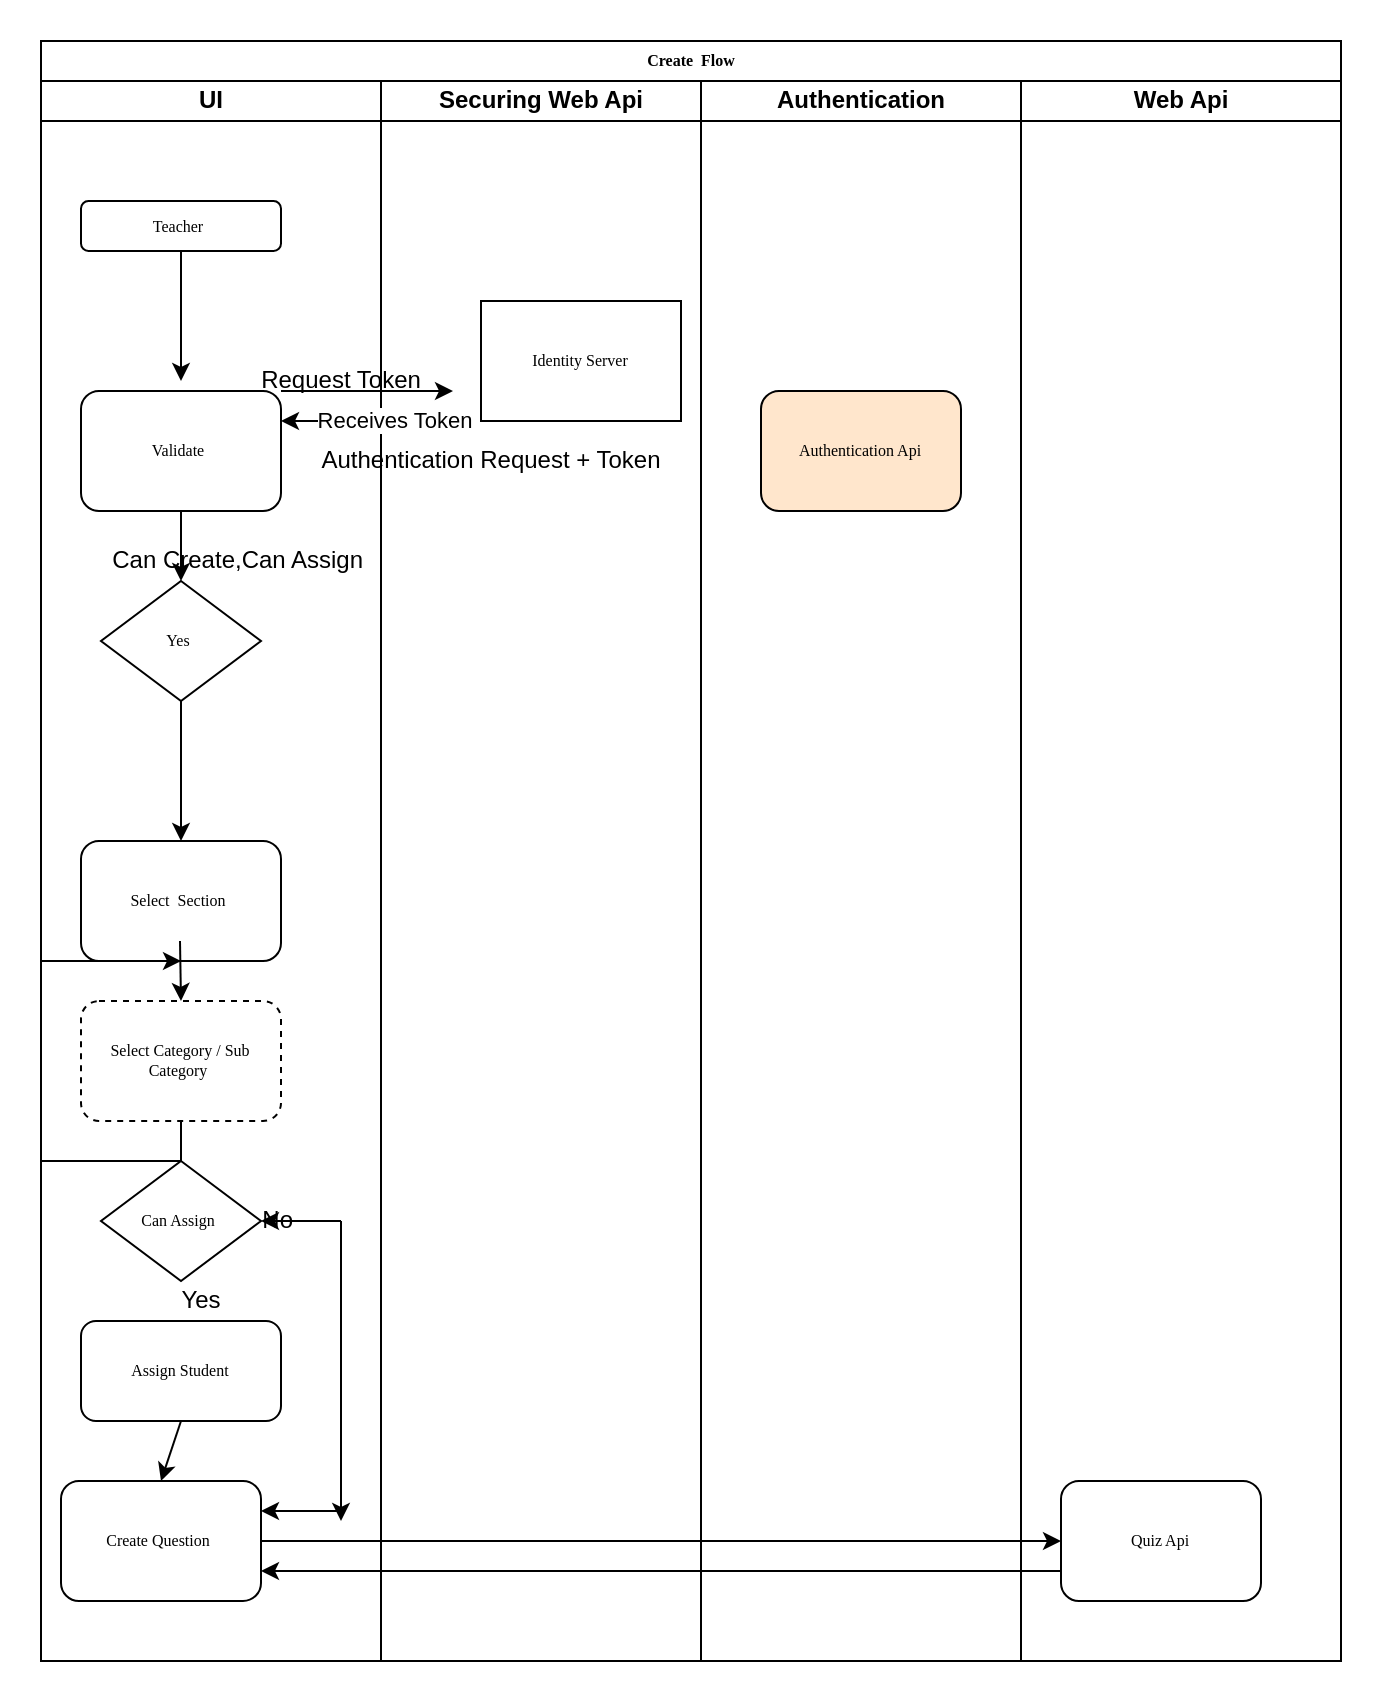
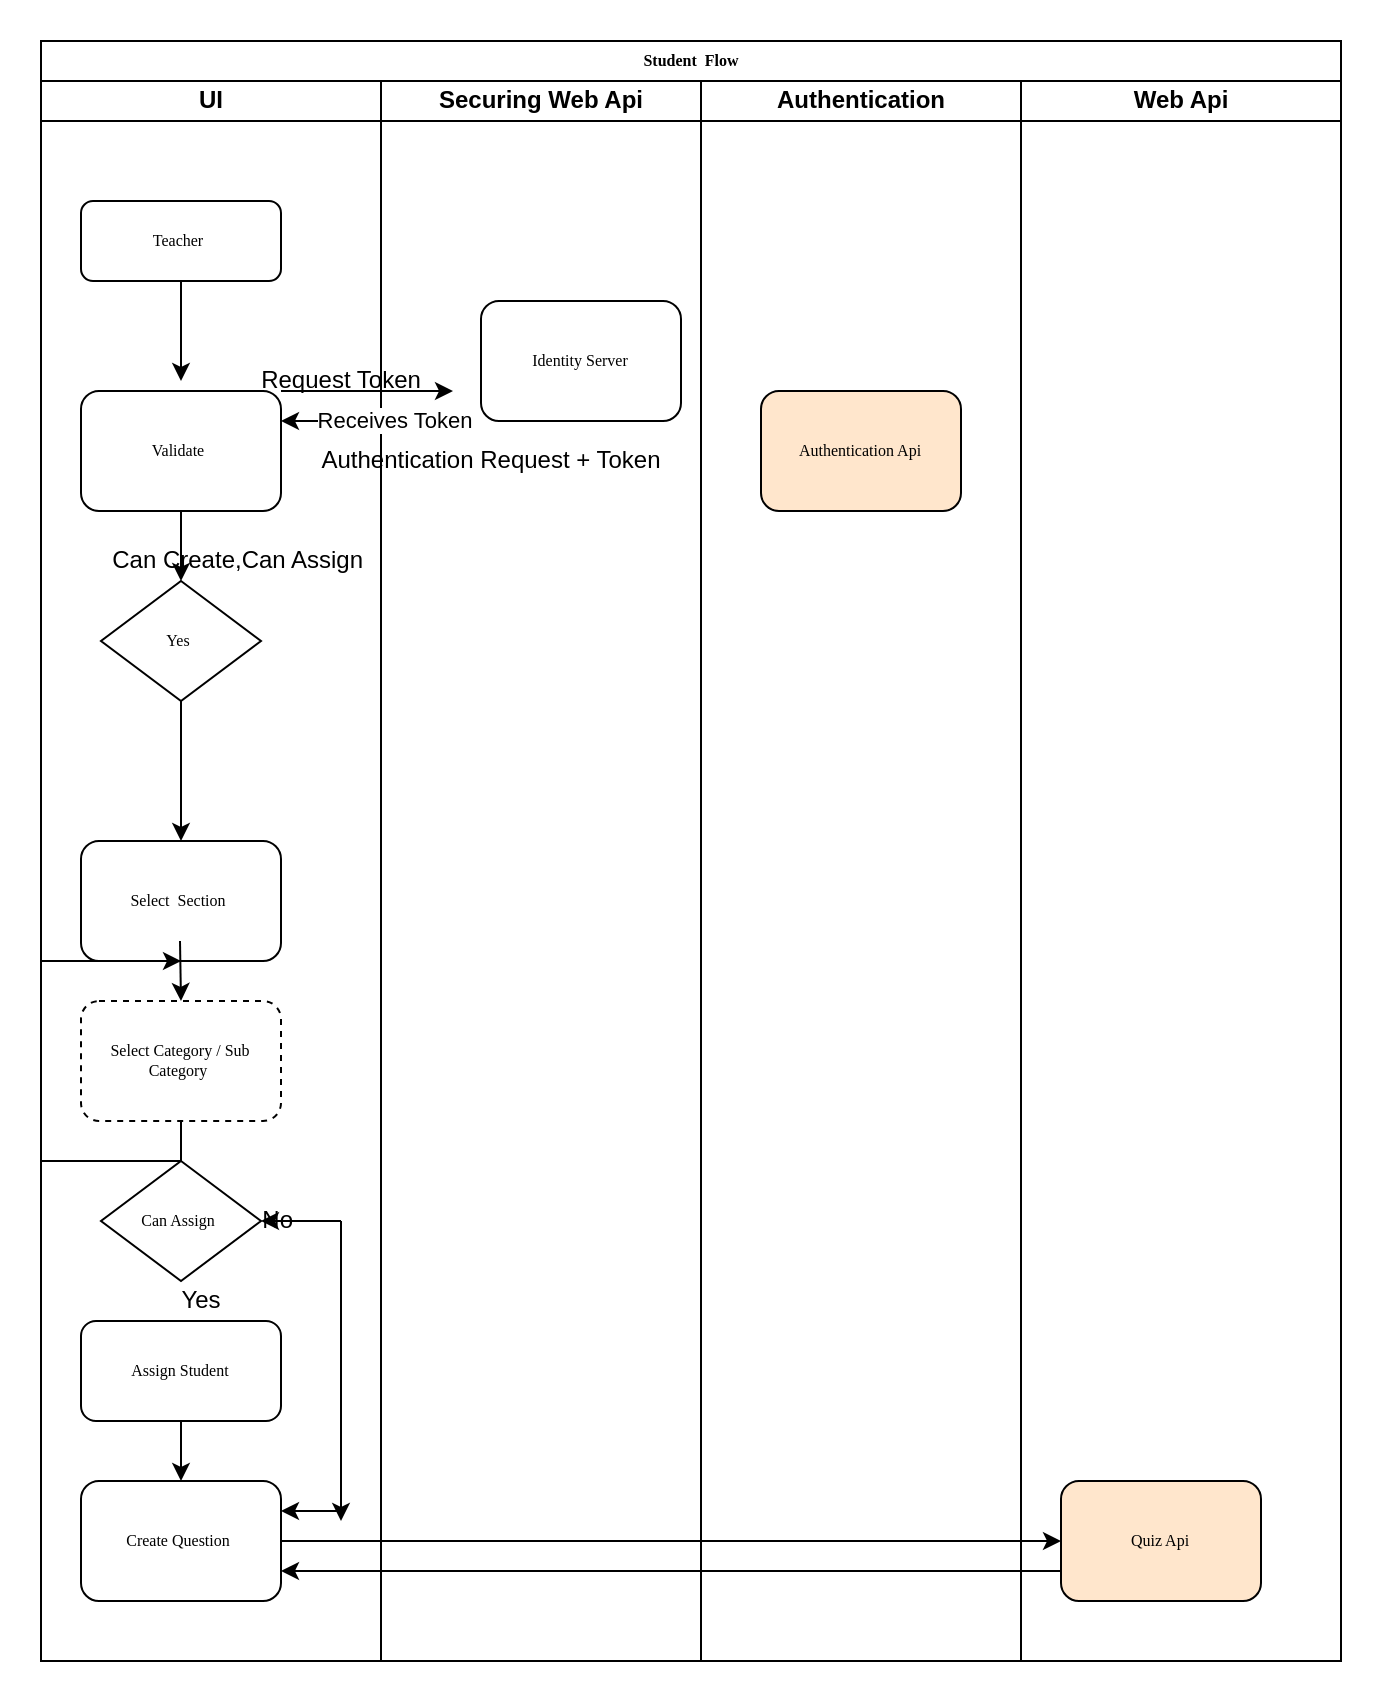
node "Create Flow": label "Create Flow" -> "Student Flow"
node "Teacher": size 200x50 -> 200x80
node "Identity Server": shape rectangle -> rounded rectangle
node "Create Question": moved (161, 1541) -> (181, 1541)
node "Quiz Api": fillcolor #ffffff -> #ffe6cc
